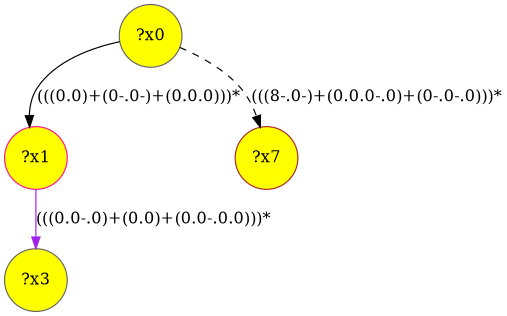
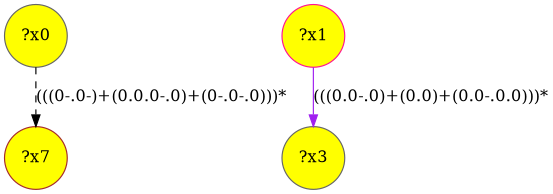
edge "?x0" -> "?x1": removed, label "(((0.0)+(0-.0-)+(0.0.0)))*"
edge "?x0" -> "?x7": label "(((8-.0-)+(0.0.0-.0)+(0-.0-.0)))*" -> "(((0-.0-)+(0.0.0-.0)+(0-.0-.0)))*"
